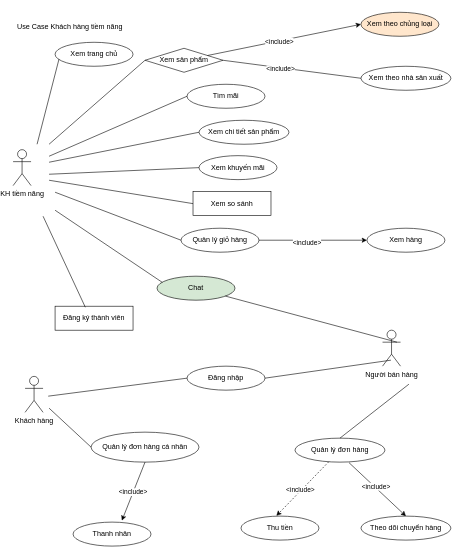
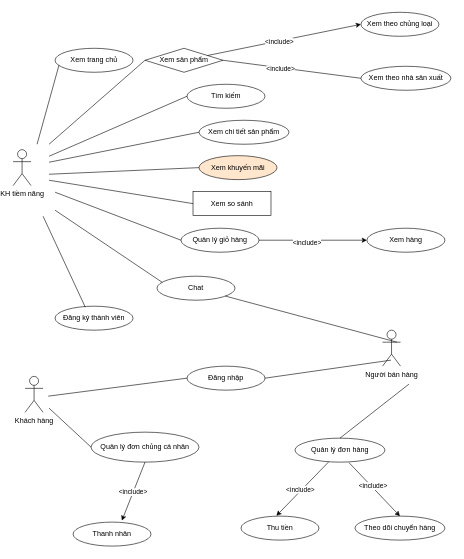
node "Xem theo chủng loại": fillcolor #ffe6cc -> #ffffff
node "Use Case Khách hàng tiềm năng": removed
node "Xem trang chủ": moved (94, 54) -> (94, 60)
node "Tìm mãi": label "Tìm mãi" -> "Tìm kiếm"
node "Xem khuyến mãi": fillcolor #ffffff -> #ffe6cc
node "Chat": fillcolor #d5e8d4 -> #ffffff
node "Đăng ký thành viên": shape rectangle -> ellipse
node "Quản lý đơn hàng cá nhân": label "Quản lý đơn hàng cá nhân" -> "Quản lý đơn chủng cá nhân"
edge "Quản lý đơn hàng" -> "Thu tiền": style dashed -> solid
node "Theo dõi chuyển hàng": moved (406, 528) -> (400, 528)
